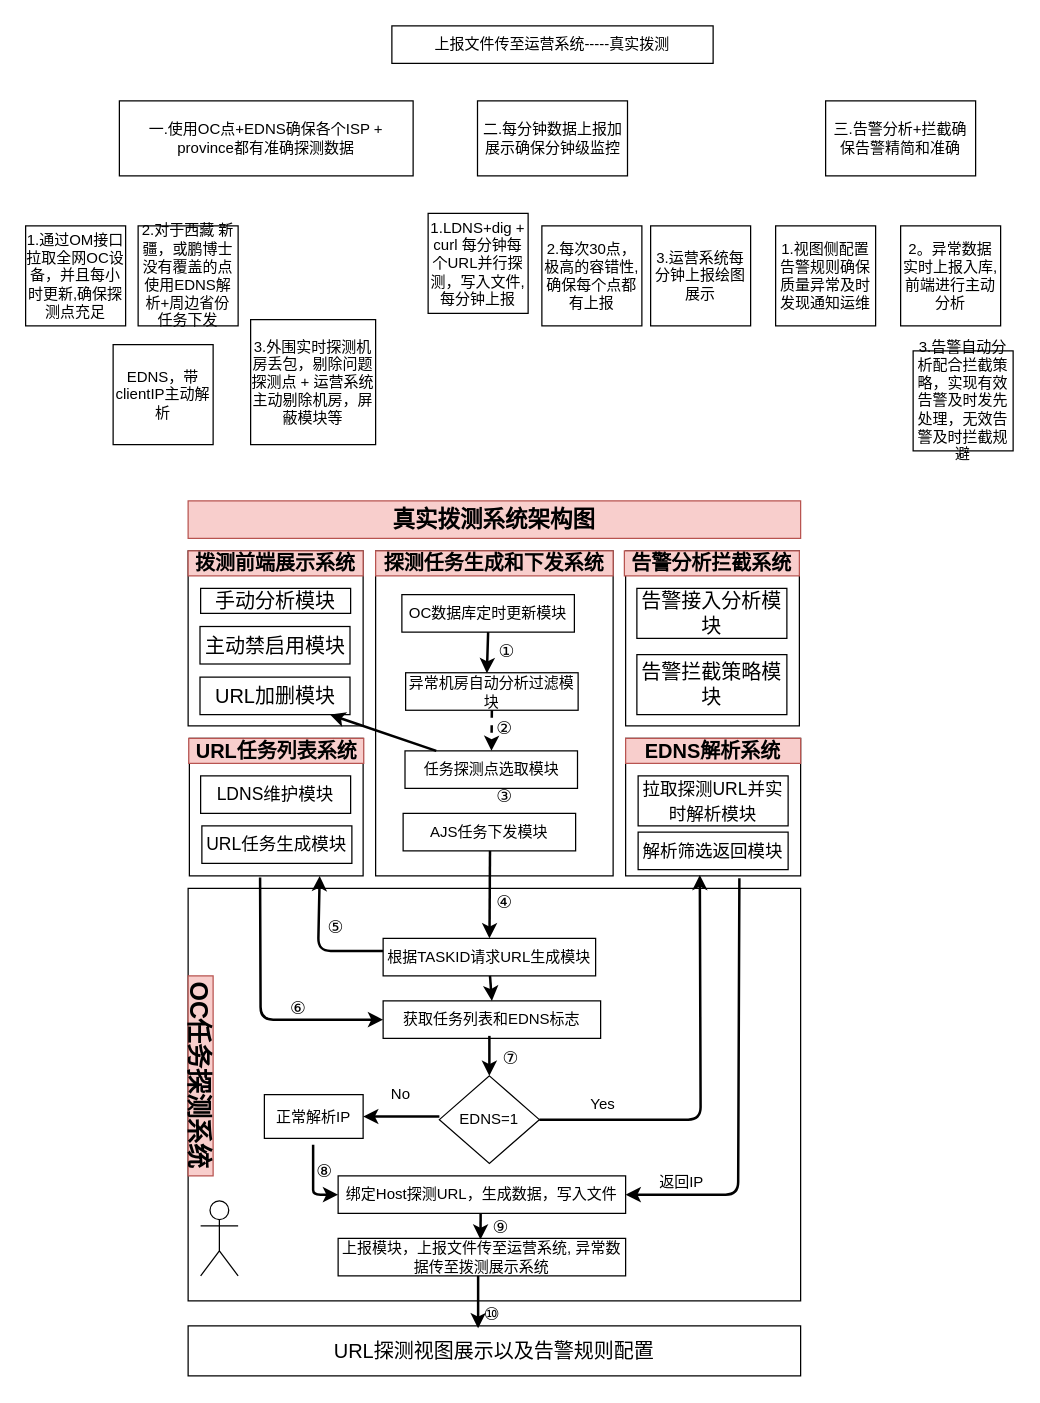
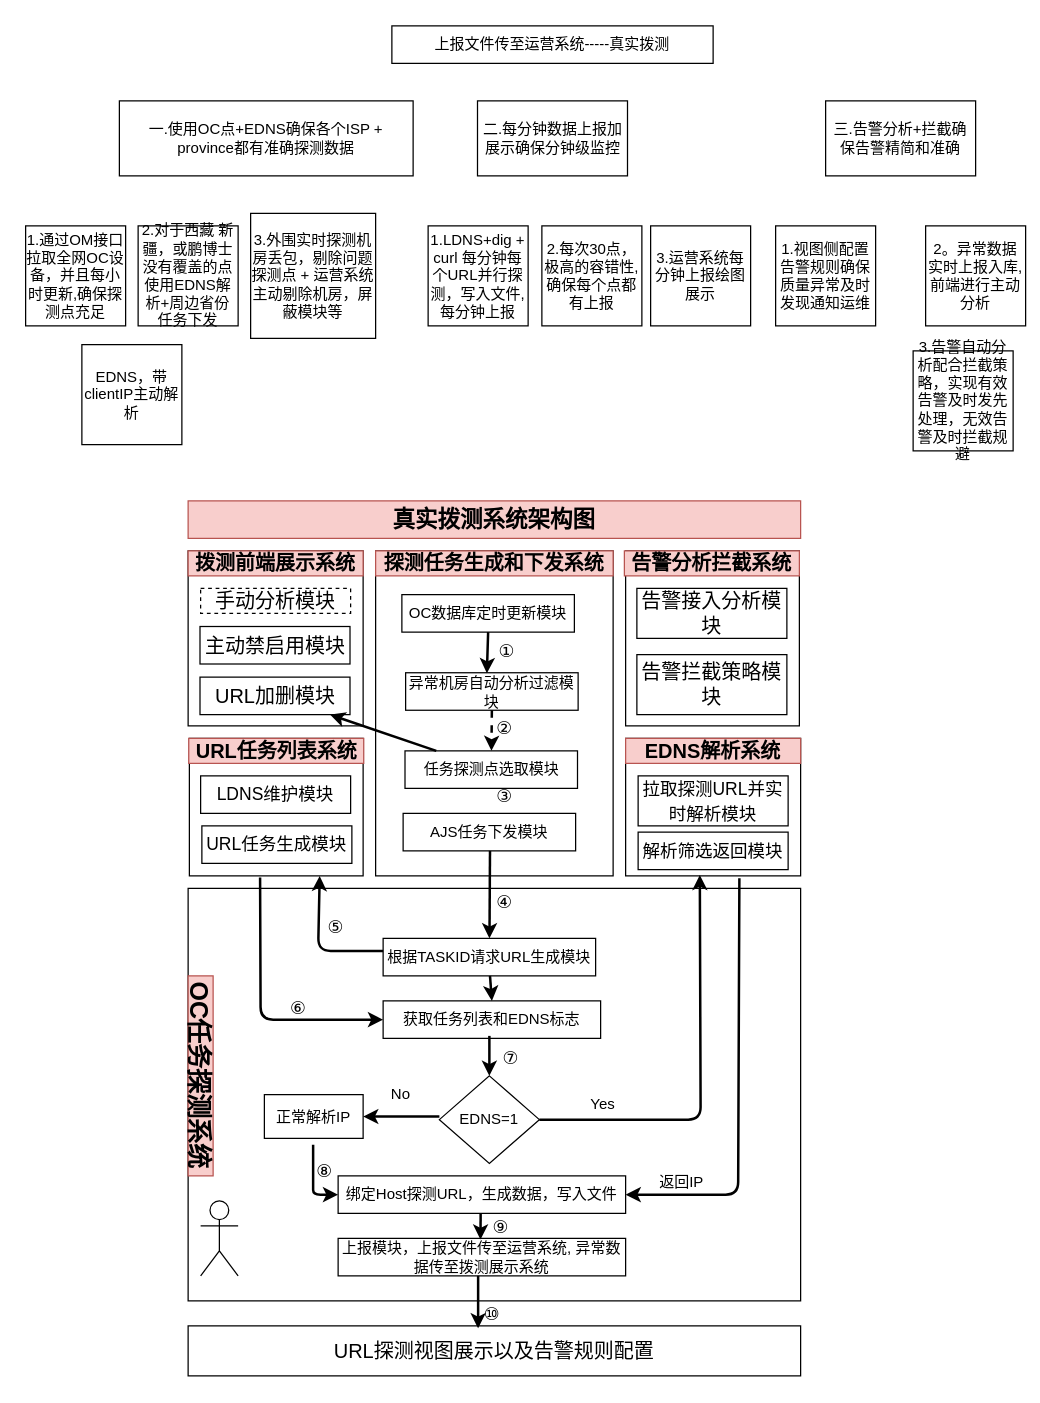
node "1.LDNS+dig + curl 每分钟每个URL并行探测，写入文件,每分钟上报": moved (478, 263) -> (478, 276)
node "2。异常数据实时上报入库,前端进行主动分析": moved (951, 276) -> (976, 276)
node "3.外围实时探测机房丢包，剔除问题探测点 + 运营系统主动剔除机房，屏蔽模块等": moved (313, 382) -> (313, 276)
node "EDNS，带clientIP主动解析": moved (163, 394) -> (132, 394)
node "手动分析模块": style solid -> dashed
